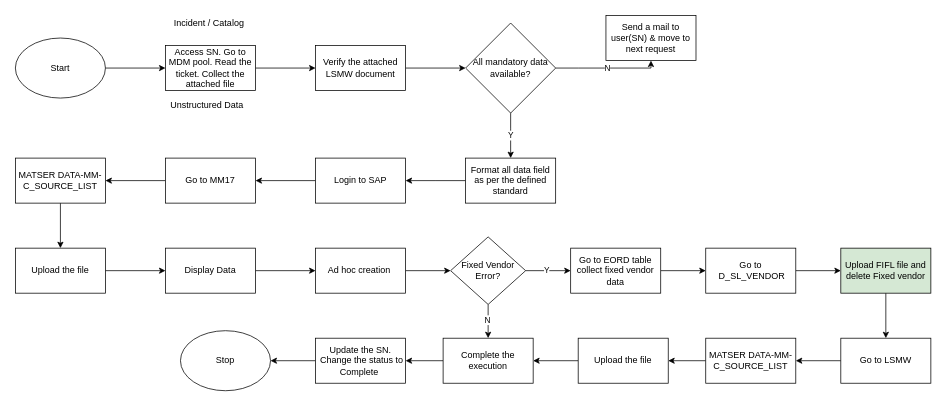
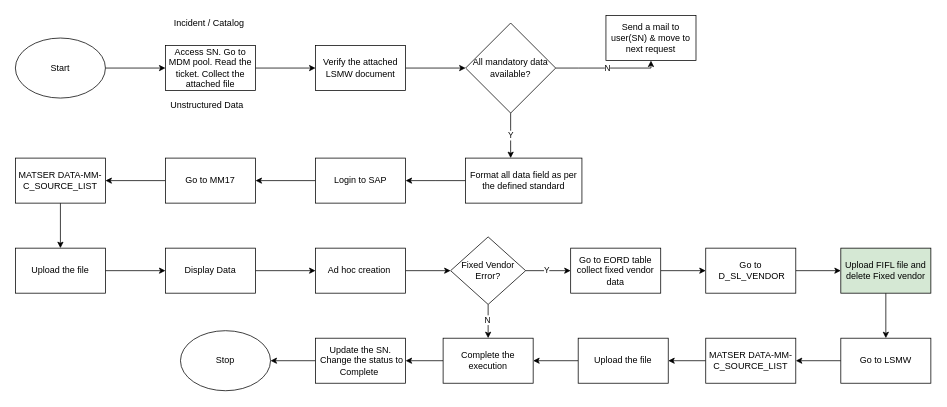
node "Format all data field as per the defined standard": size 90x45 -> 116x45
